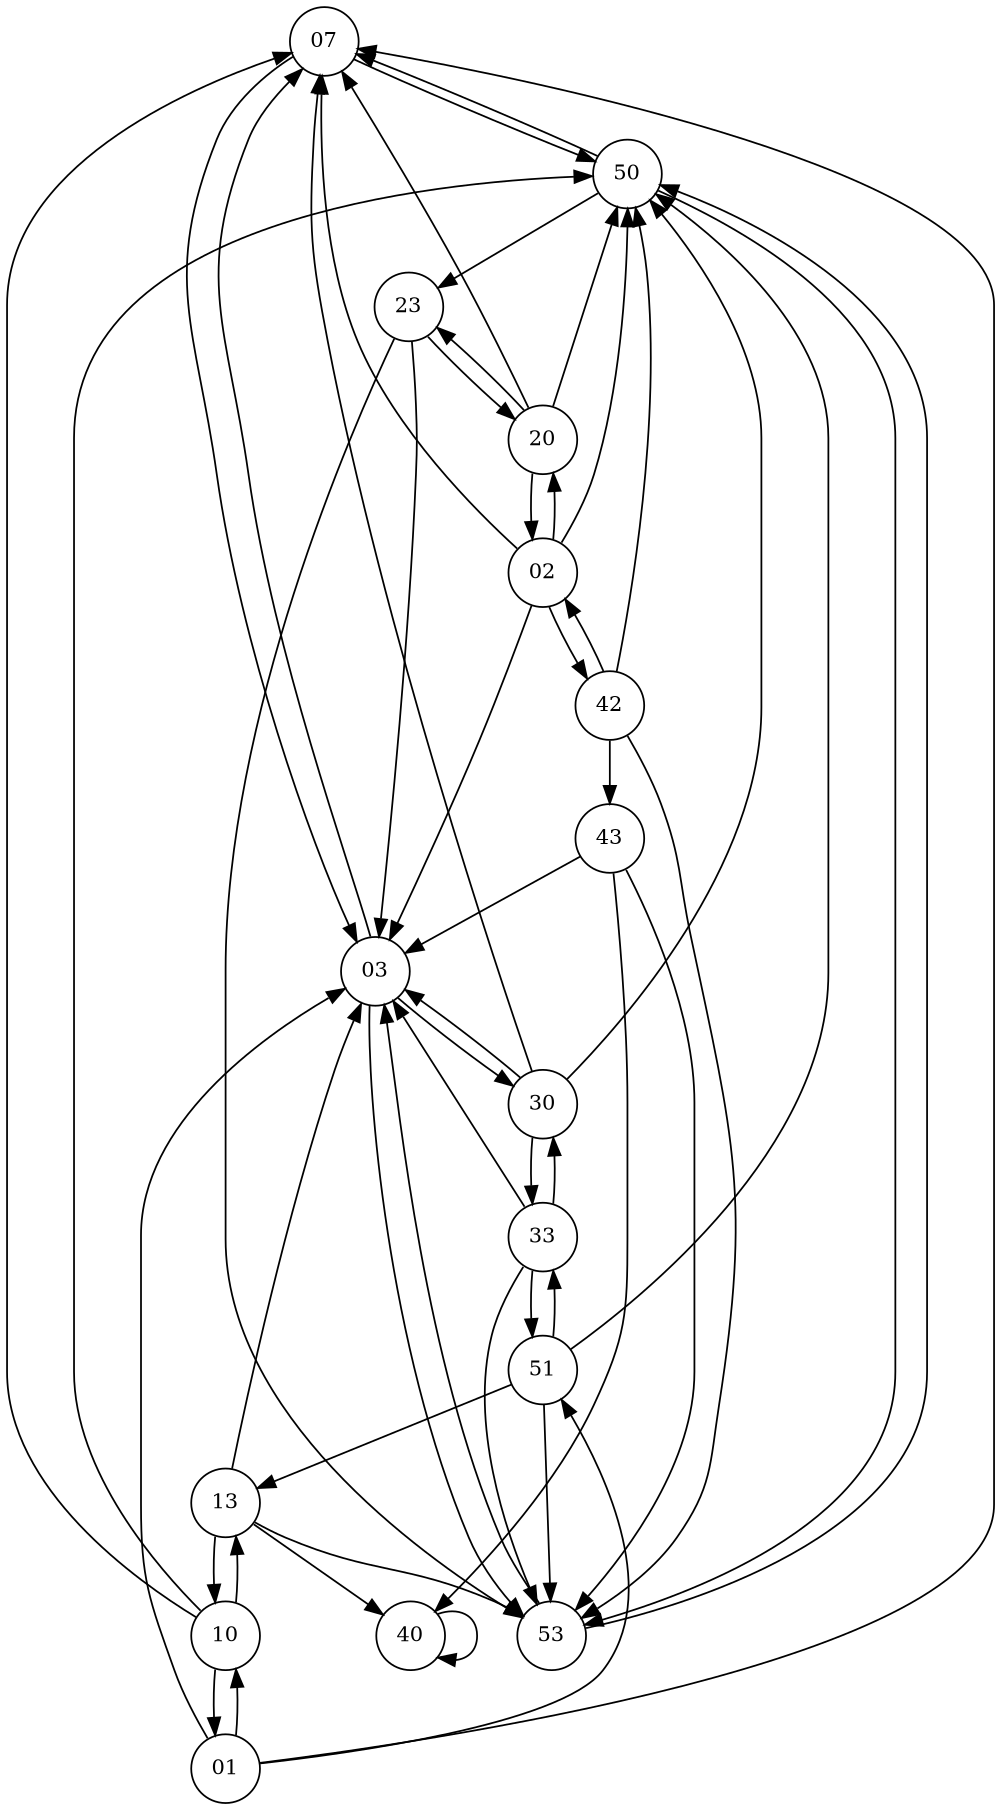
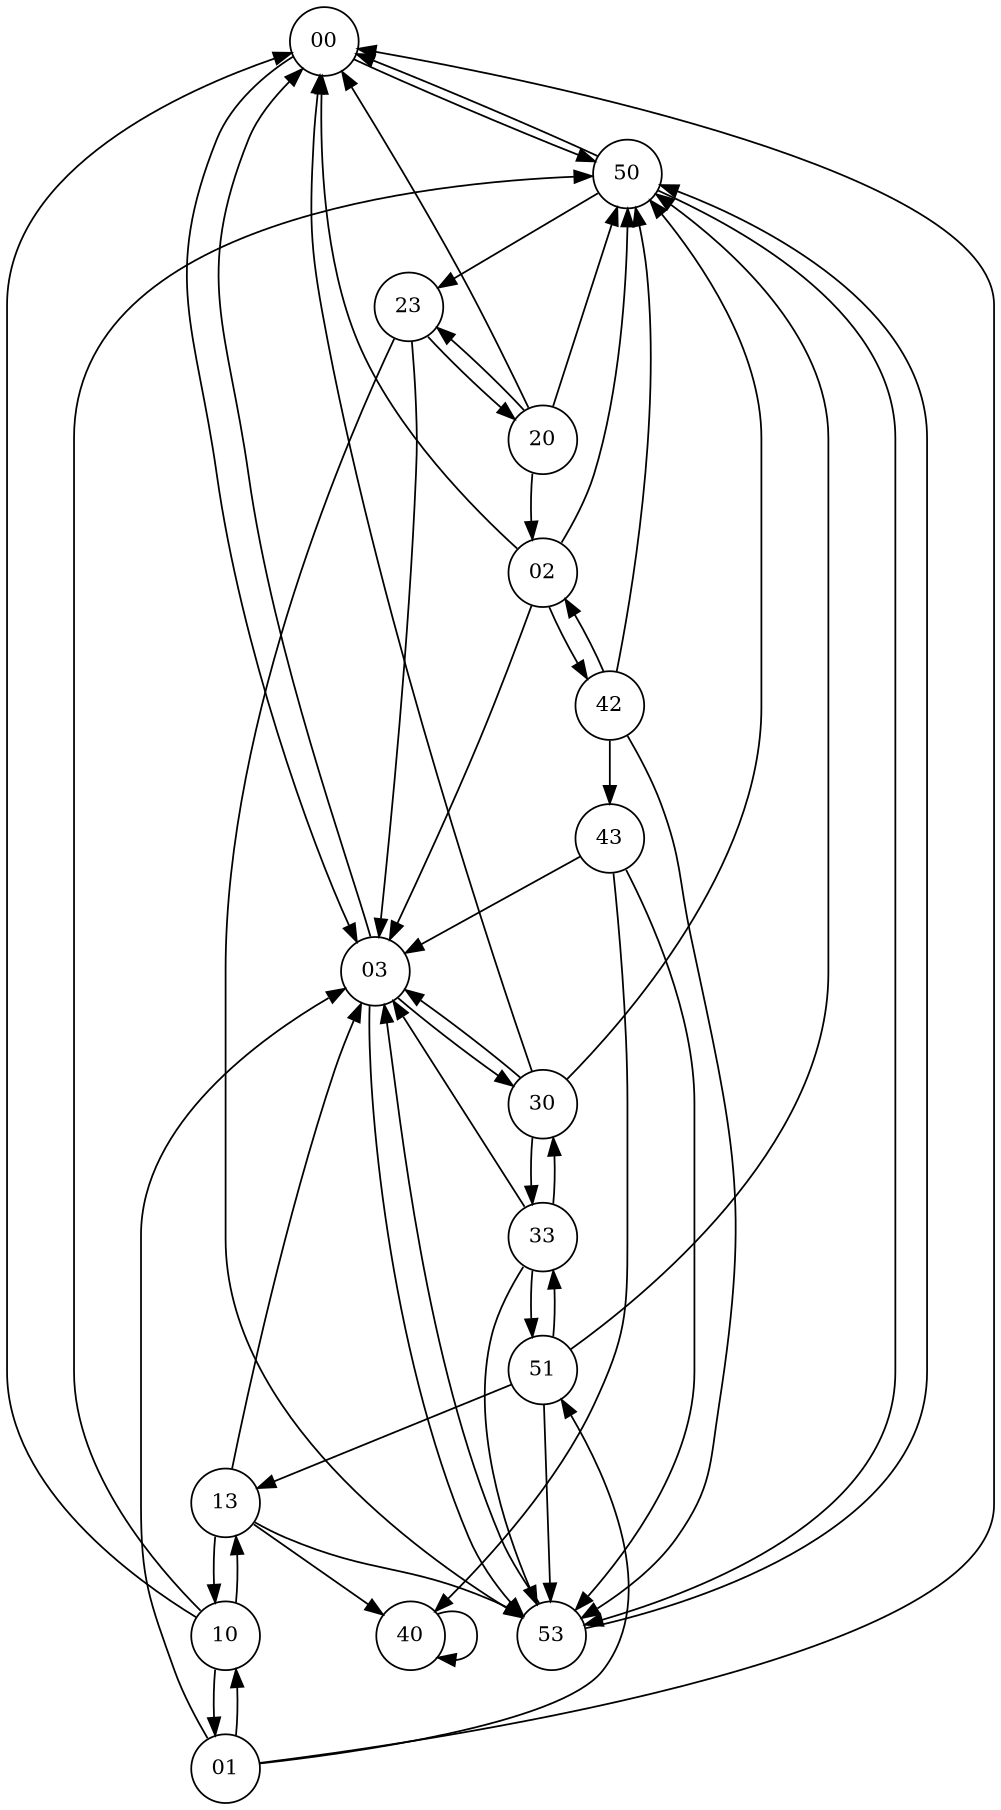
node "07": label "07" -> "00"
edge "02" -> "20": removed
